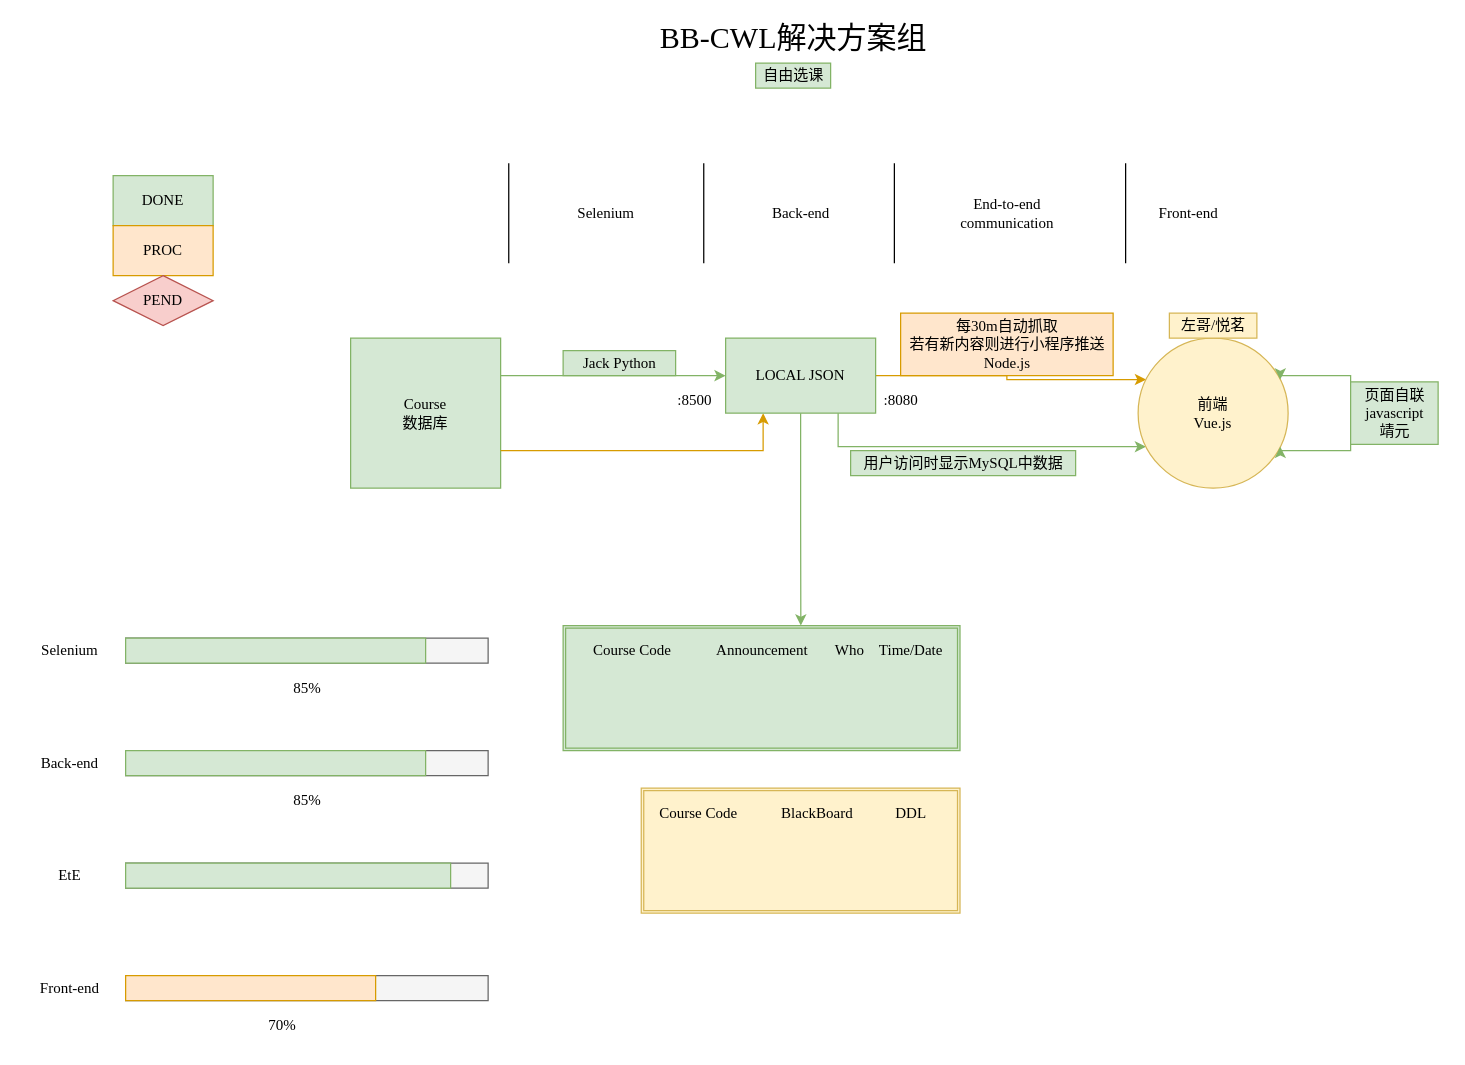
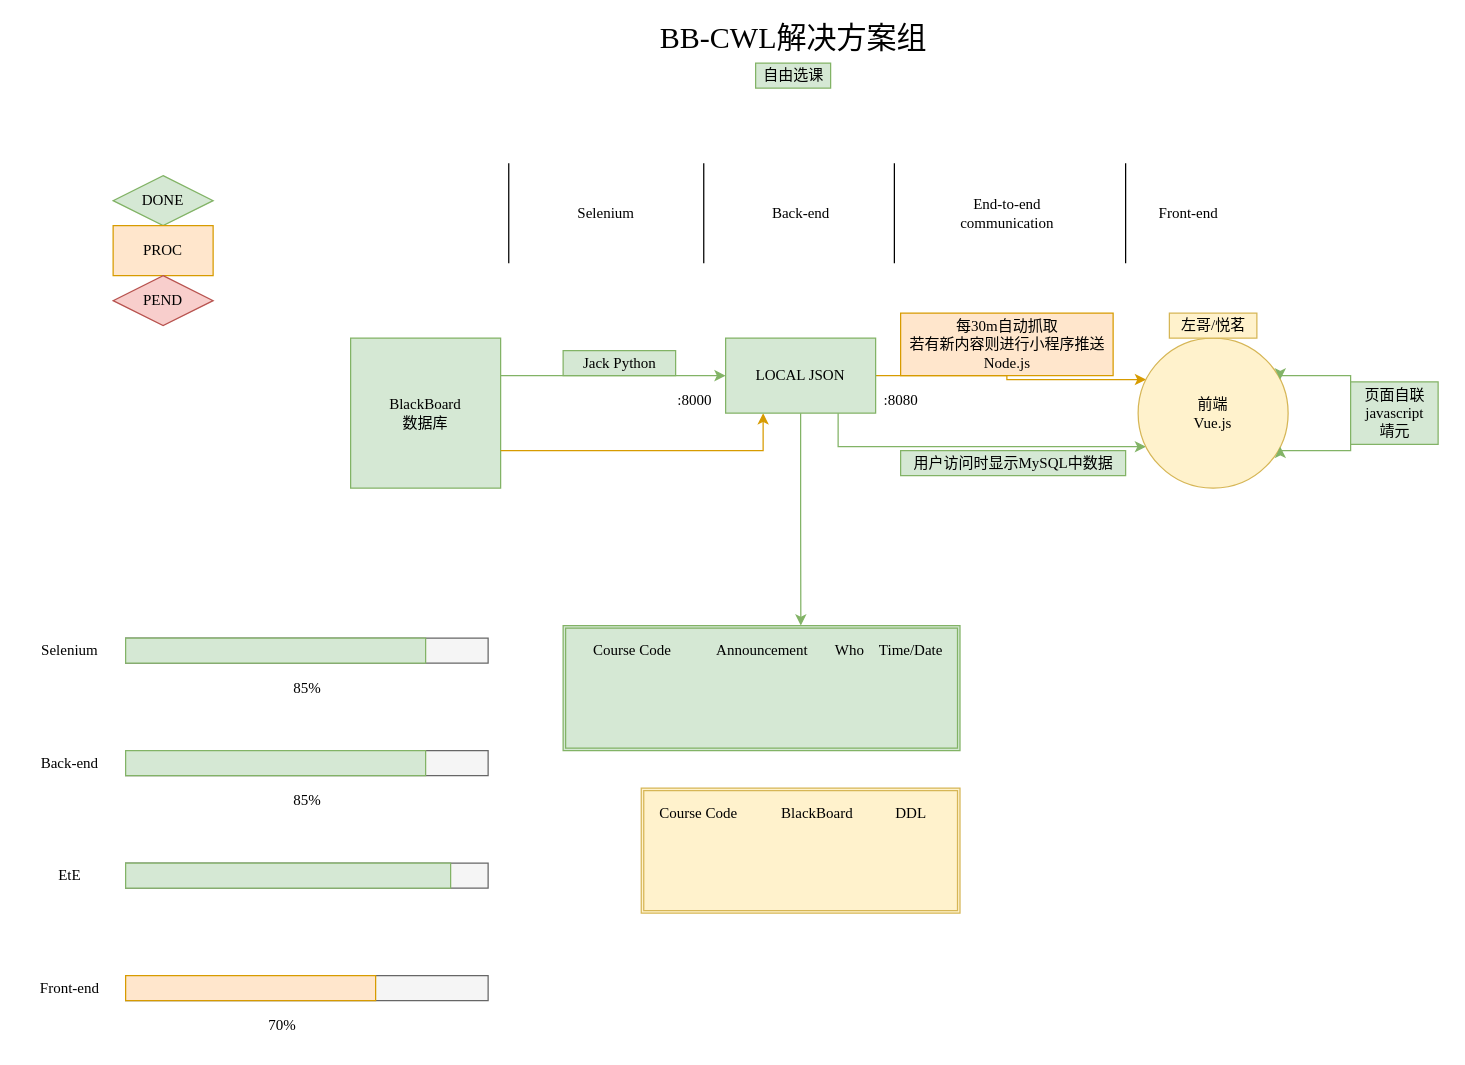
node "DONE": shape rectangle -> diamond
node ":8500": label ":8500" -> ":8000"
node "Course 数据库": label "Course 数据库" -> "BlackBoard 数据库"
node "用户访问时显示MySQL中数据": moved (963, 463) -> (1013, 463)
